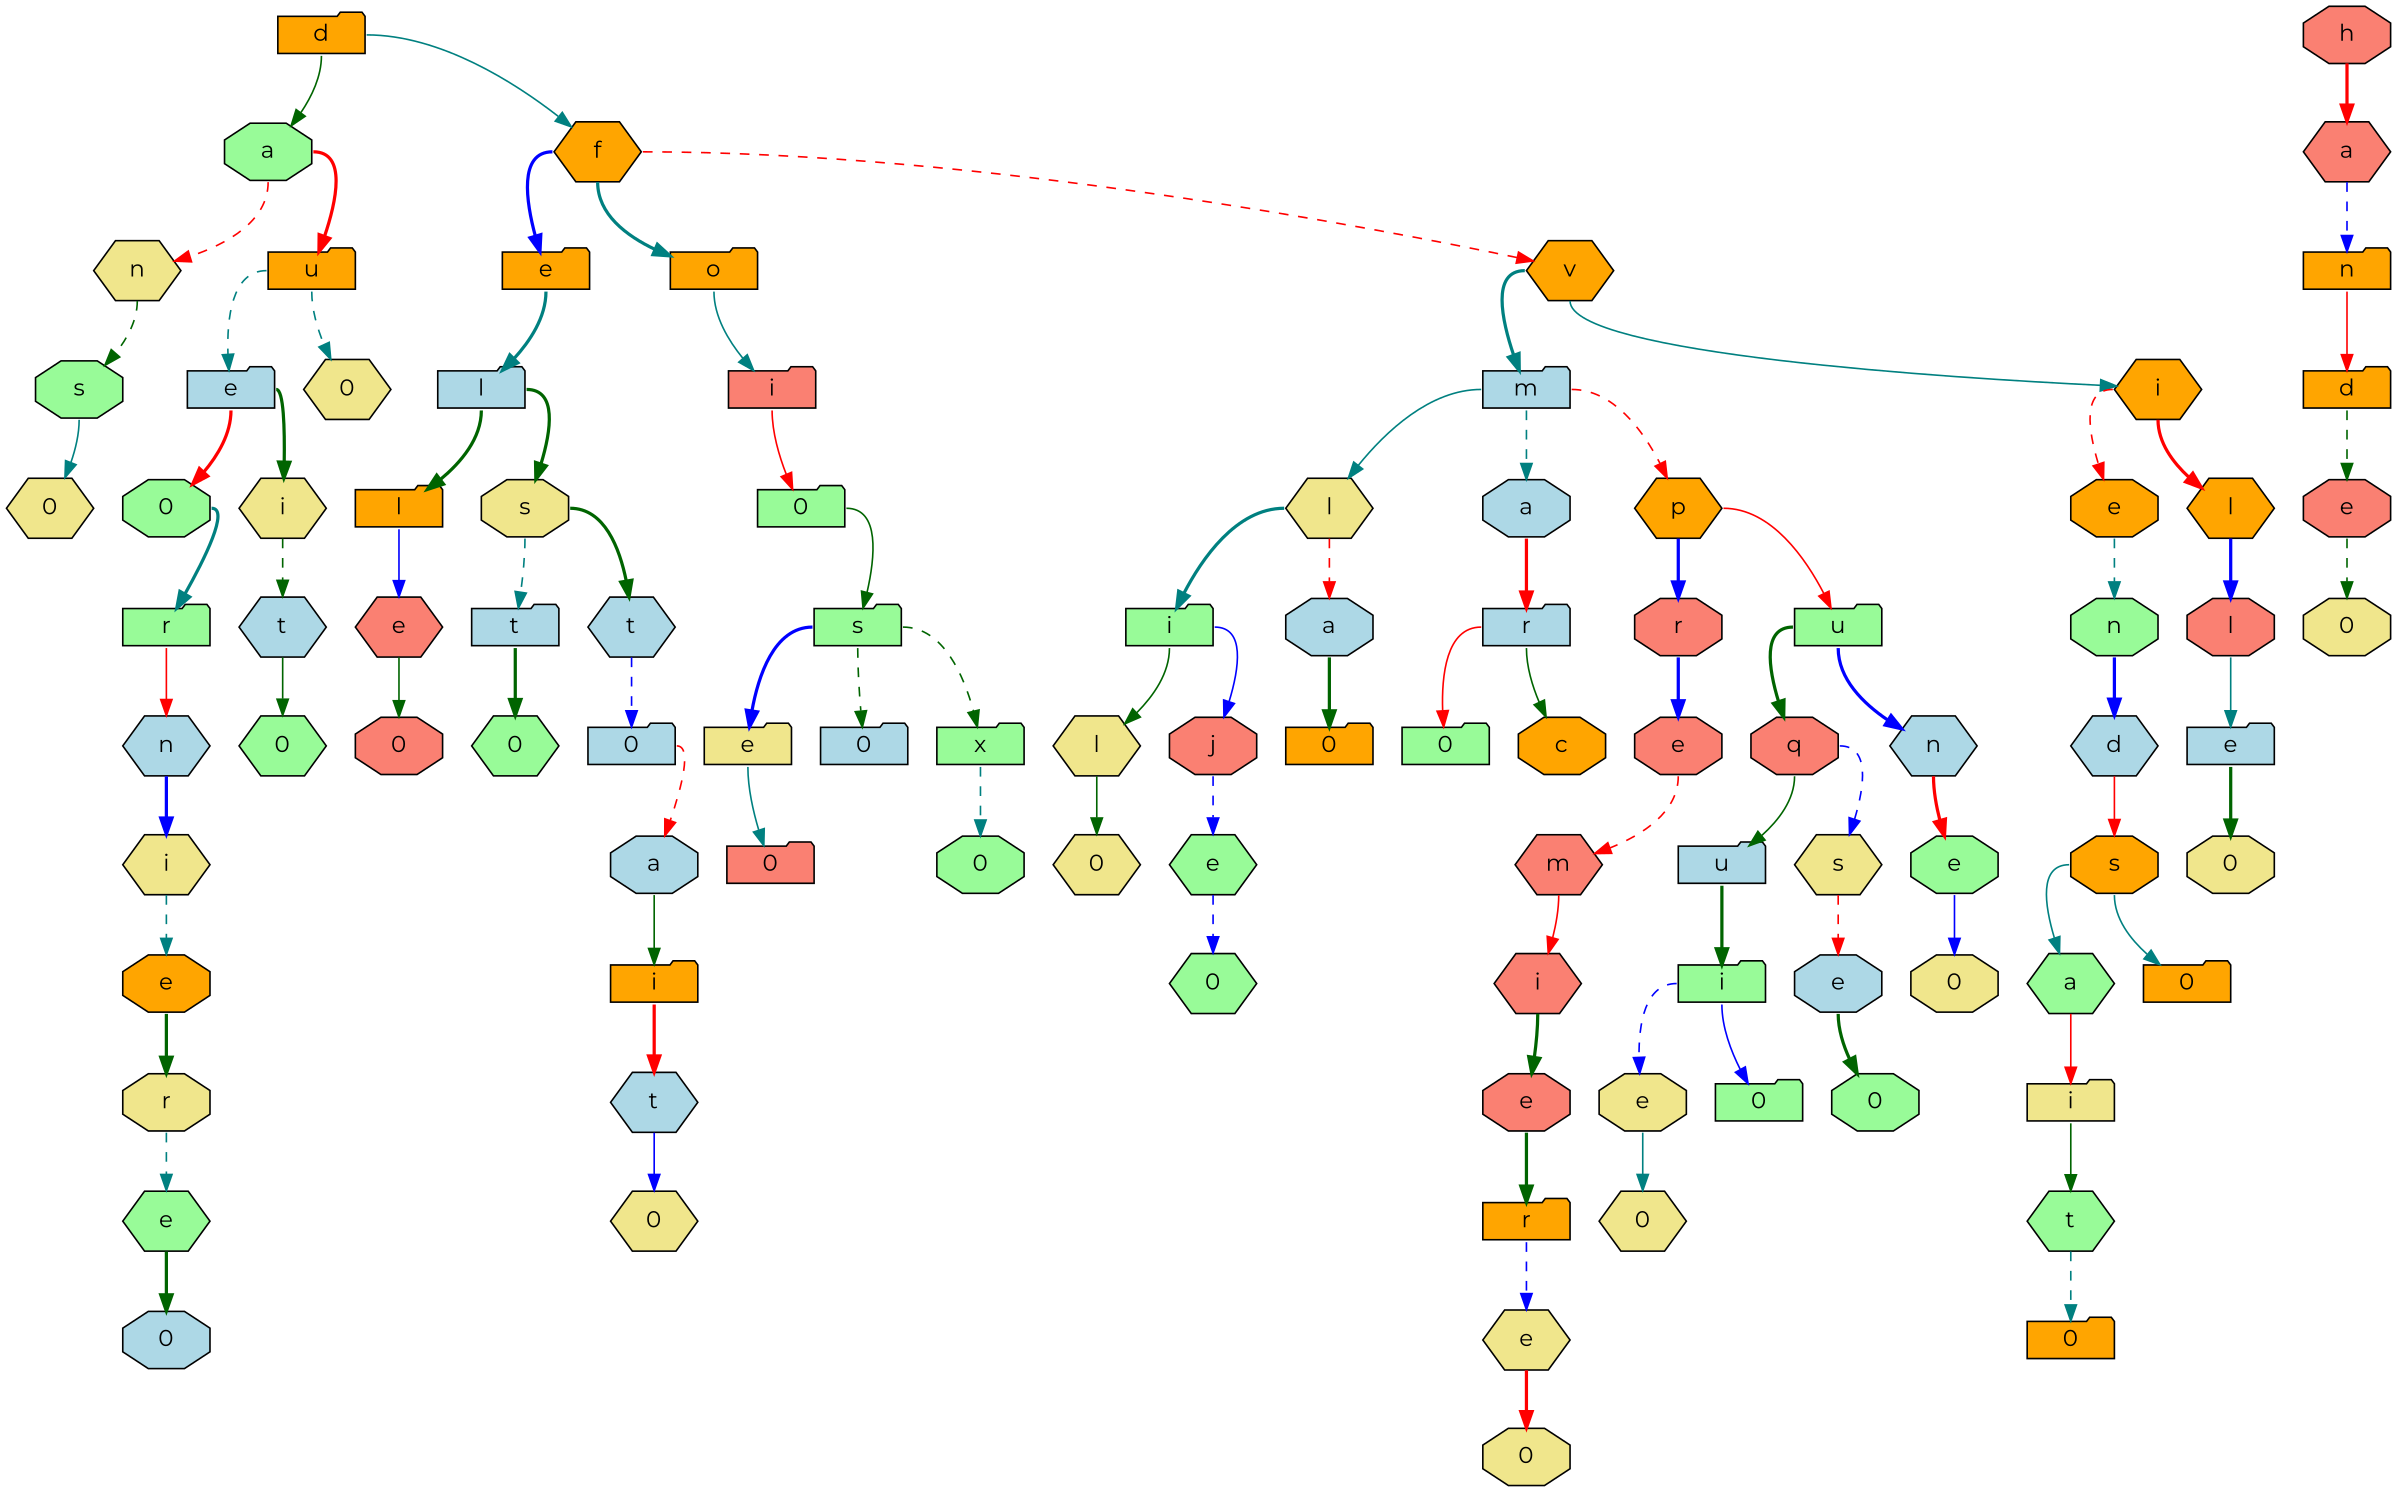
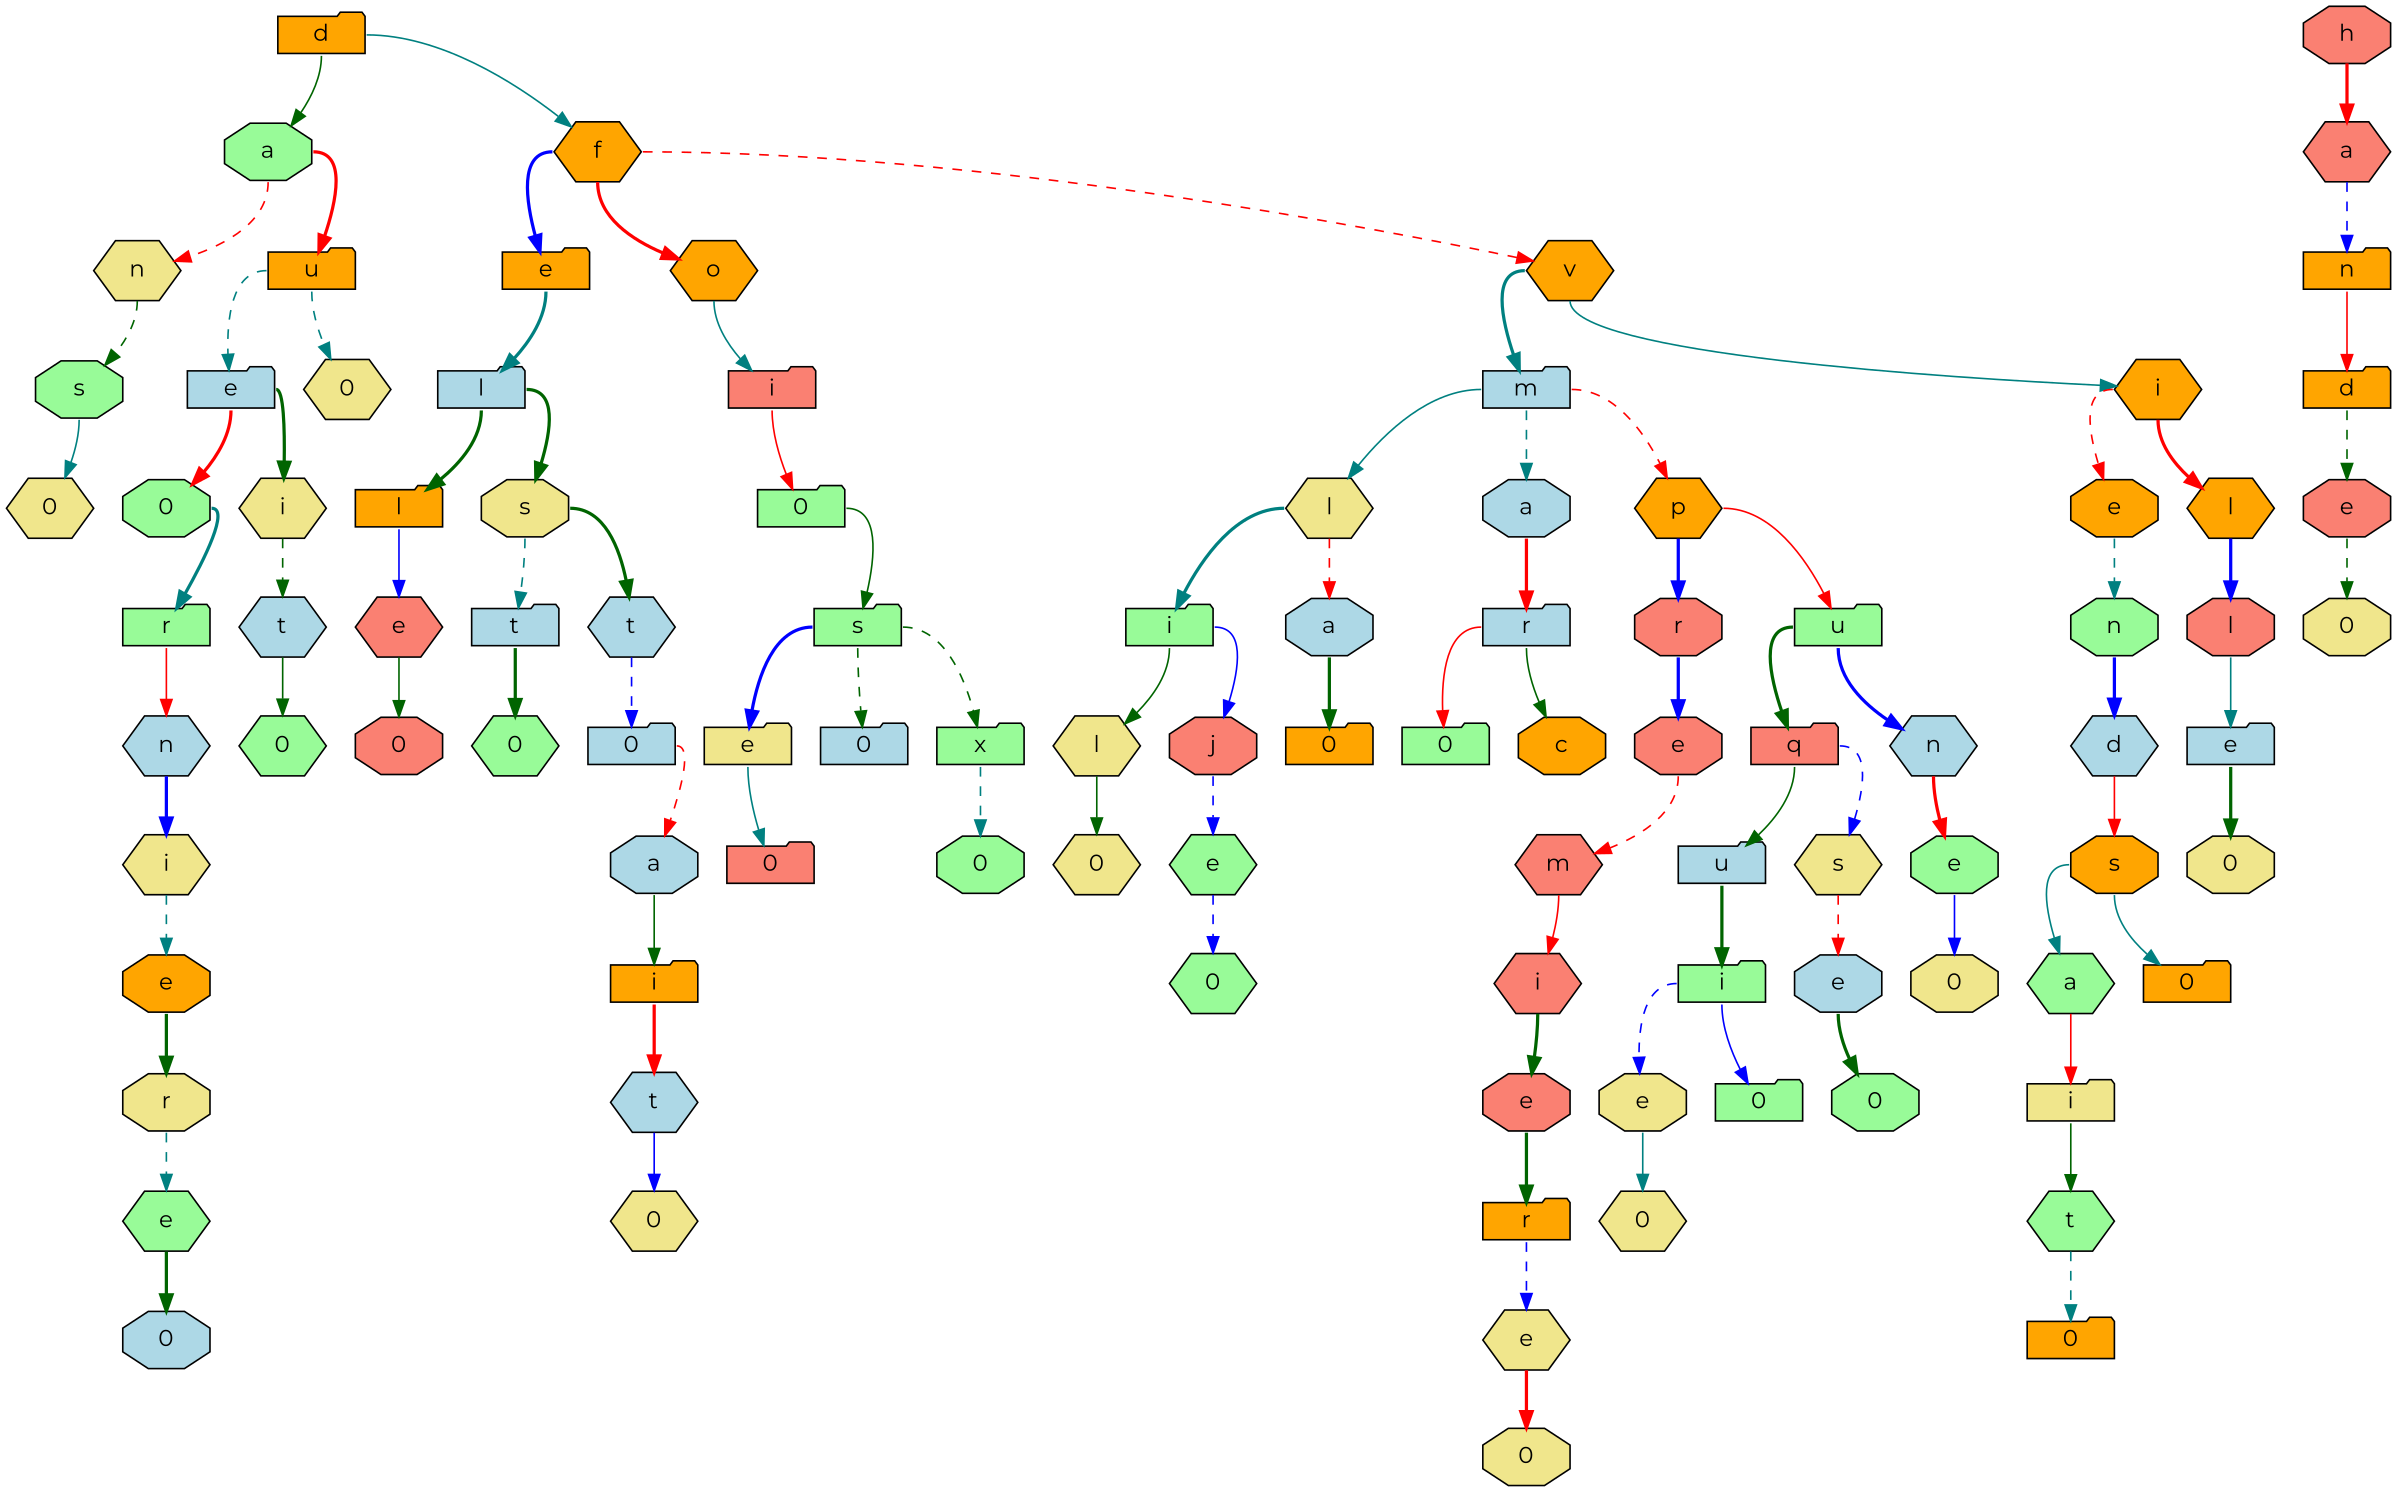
edge "f" -> "o": color teal -> red
node "o": shape folder -> hexagon
node "q": shape octagon -> folder
